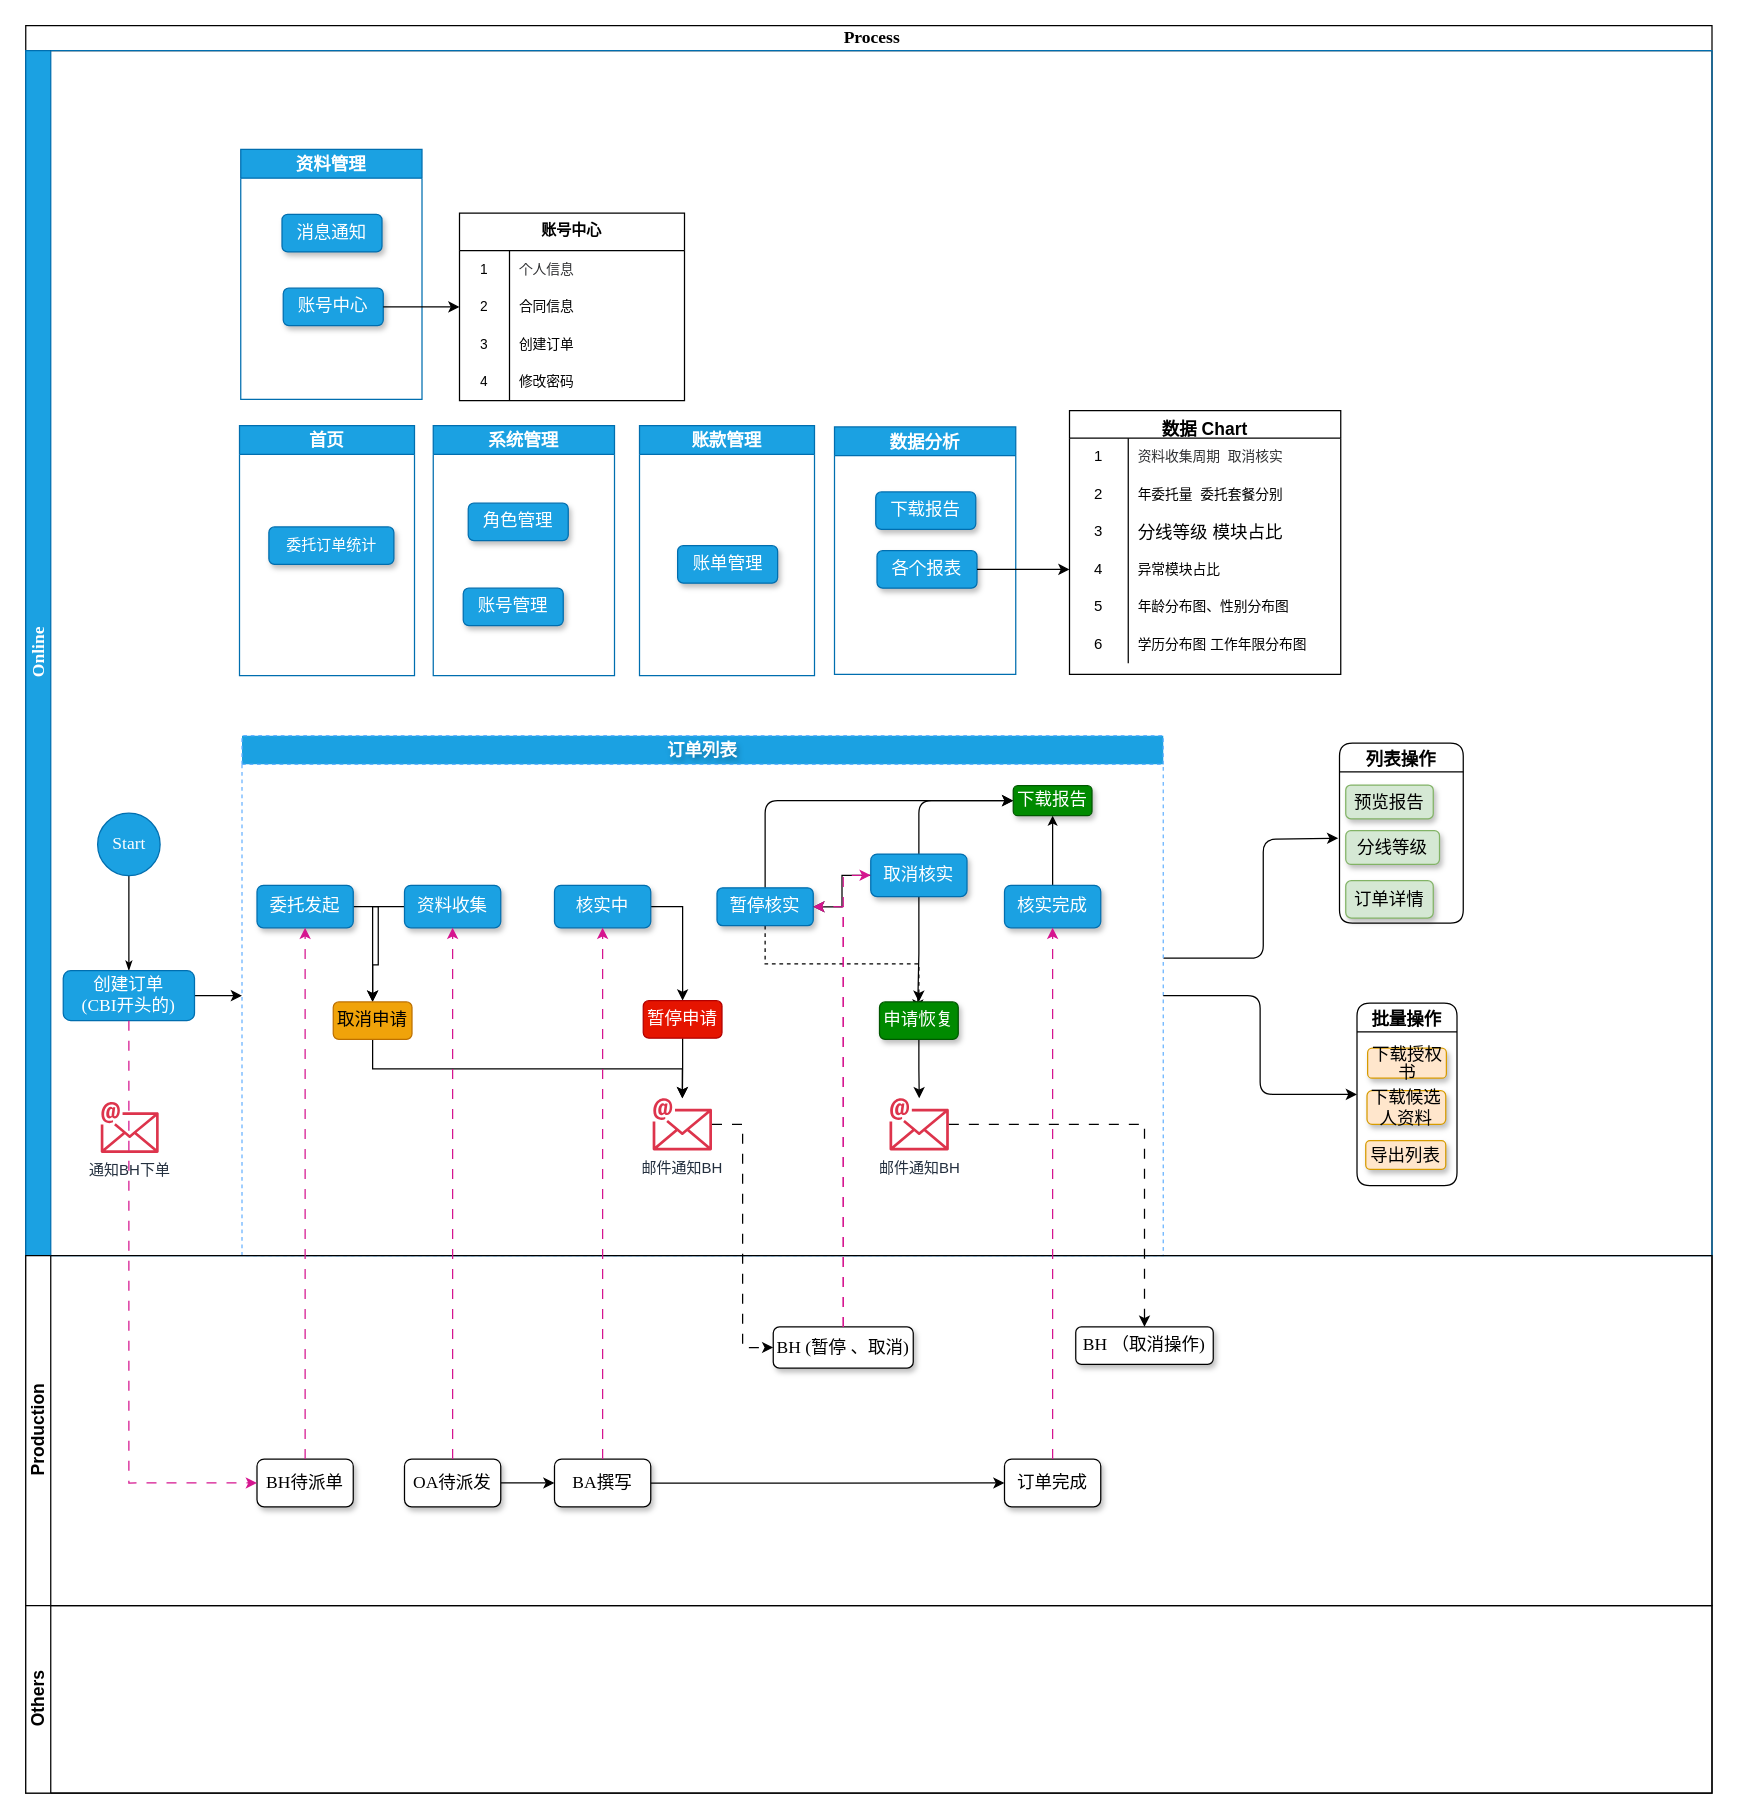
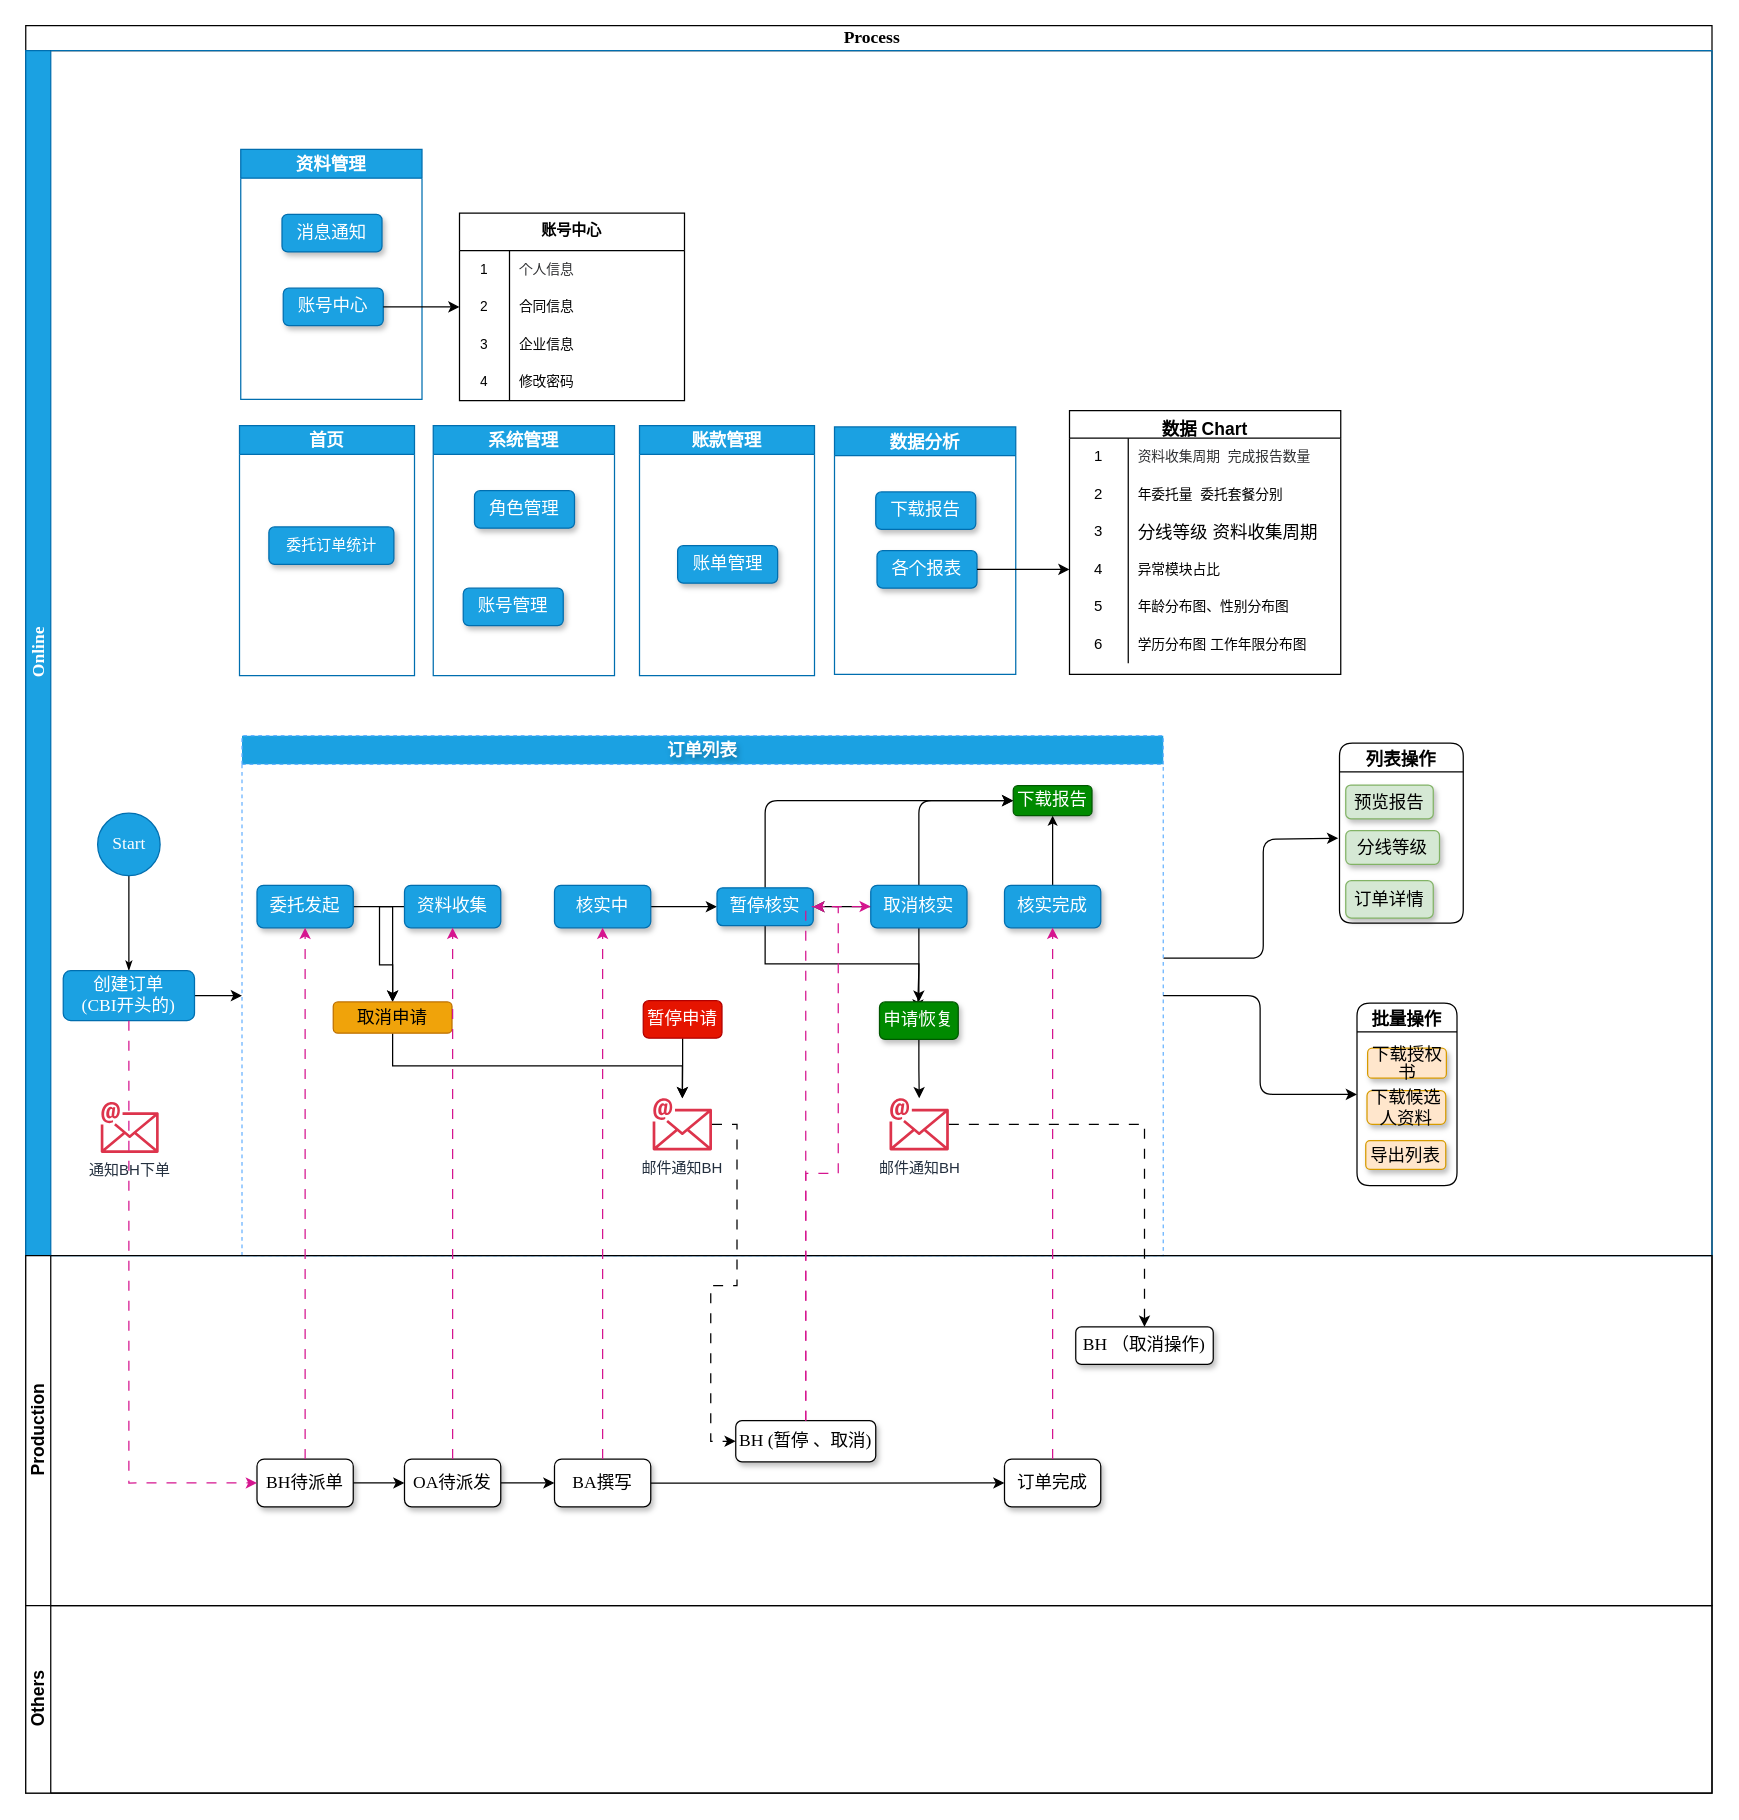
node "创建订单": label "创建订单" -> "企业信息"
node "资料收集周期 取消核实": label "资料收集周期 取消核实" -> "资料收集周期 完成报告数量"
node "角色管理": moved (518, 522) -> (524, 509)
node "分线等级 模块占比": label "分线等级 模块占比" -> "分线等级 资料收集周期"
node "取消核实": moved (919, 875) -> (919, 907)
edge "核实中" -> "暂停申请": now "核实中" -> "暂停核实"
edge "暂停核实" -> "申请恢复": style dashed -> solid
node "取消申请": size 79x38 -> 119x31
node "BH (暂停 、取消)": moved (843, 1348) -> (806, 1441)
edge "BH待派单" -> "OA待派发": added
